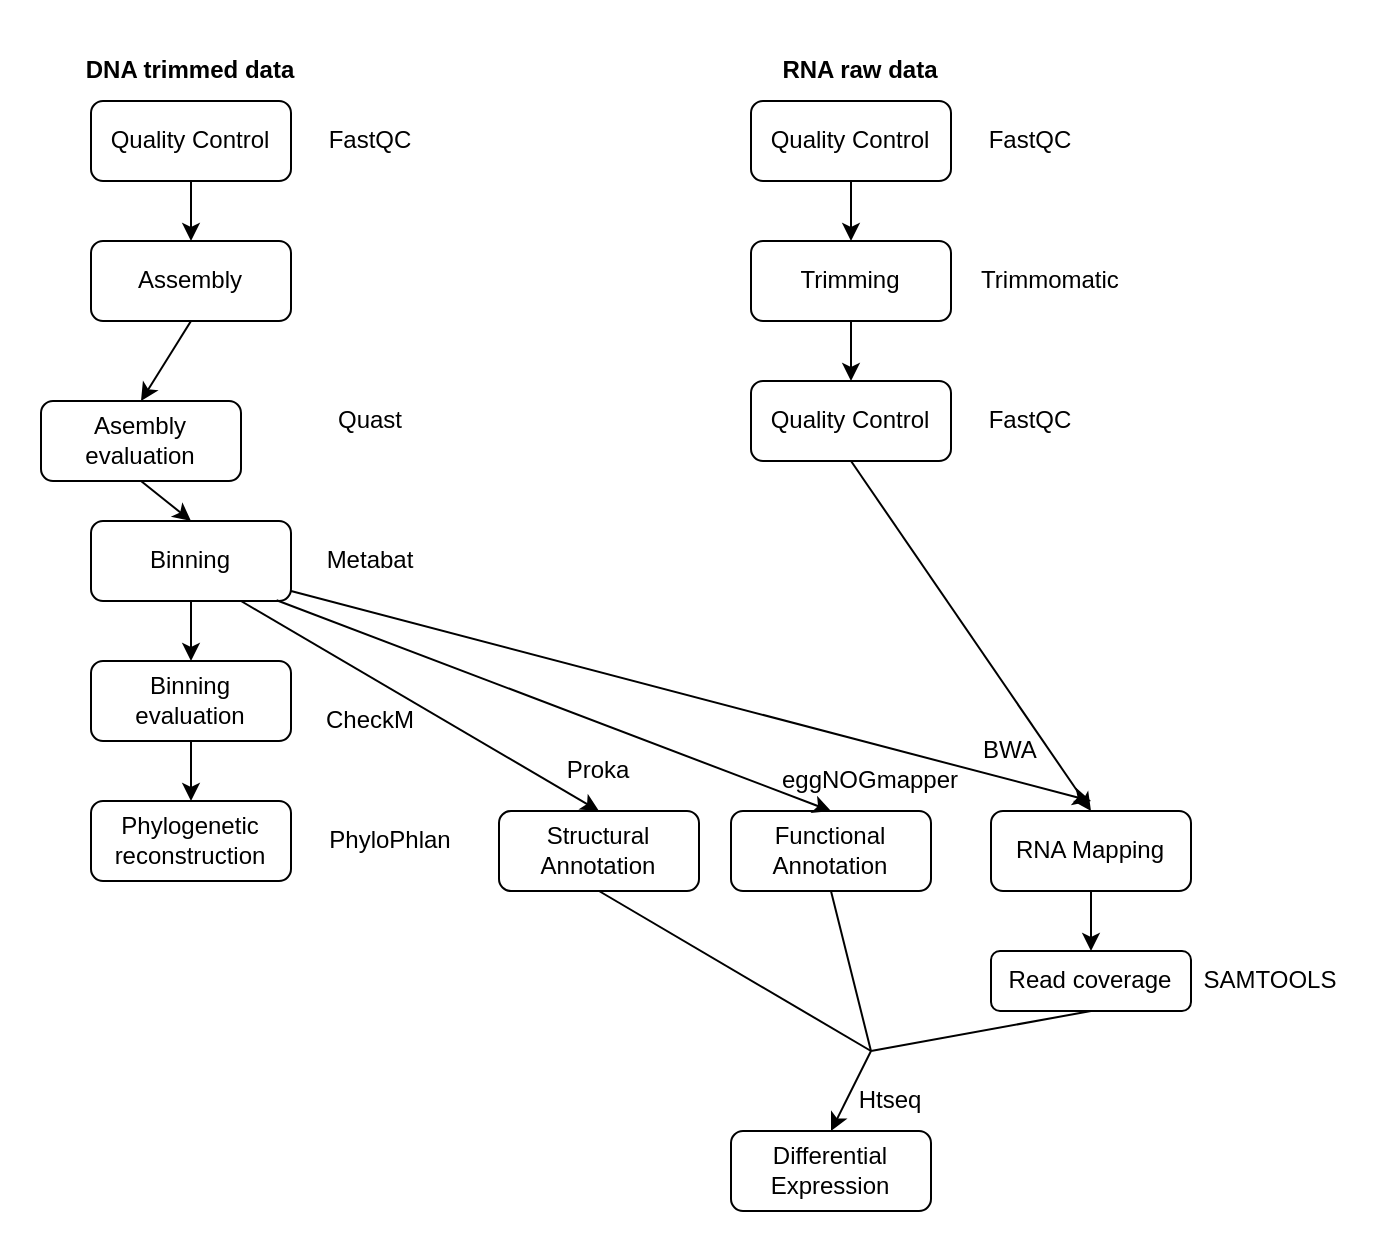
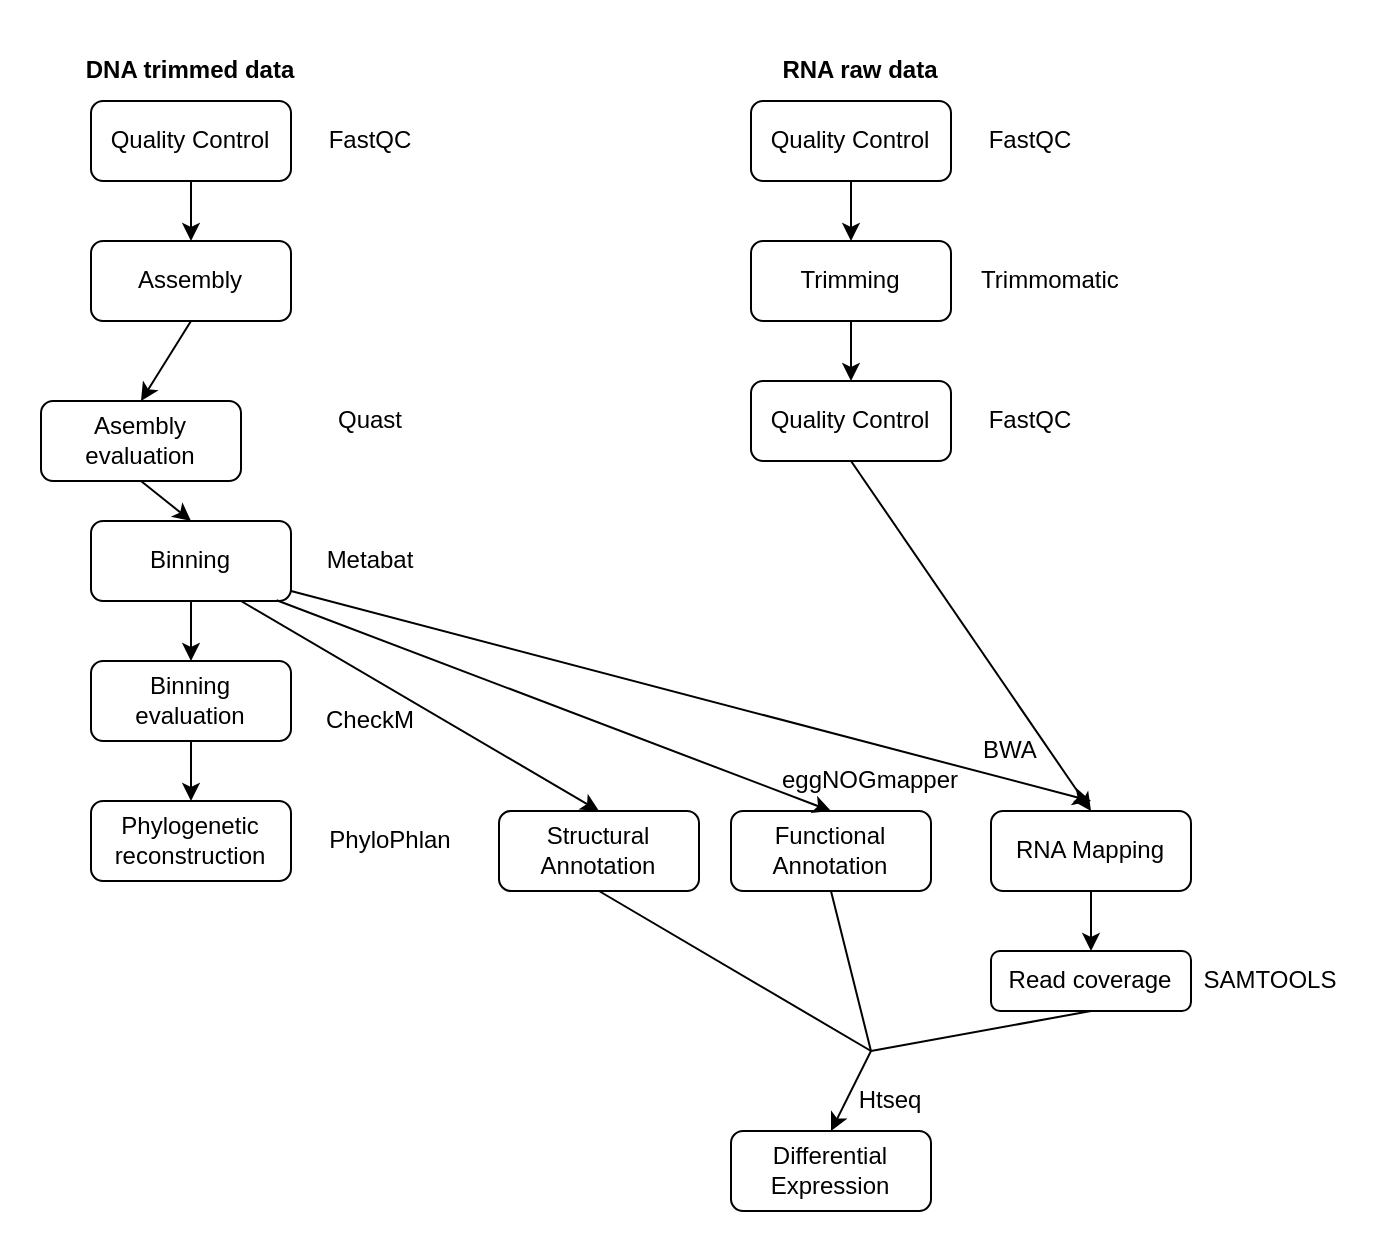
node "Proka": removed
